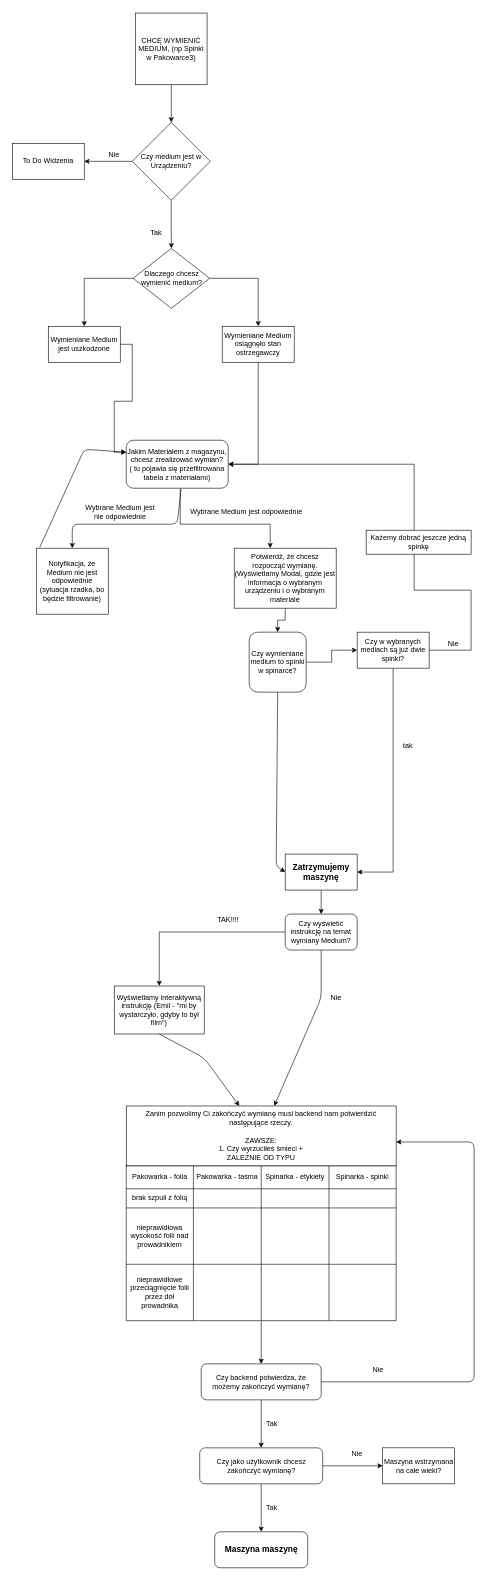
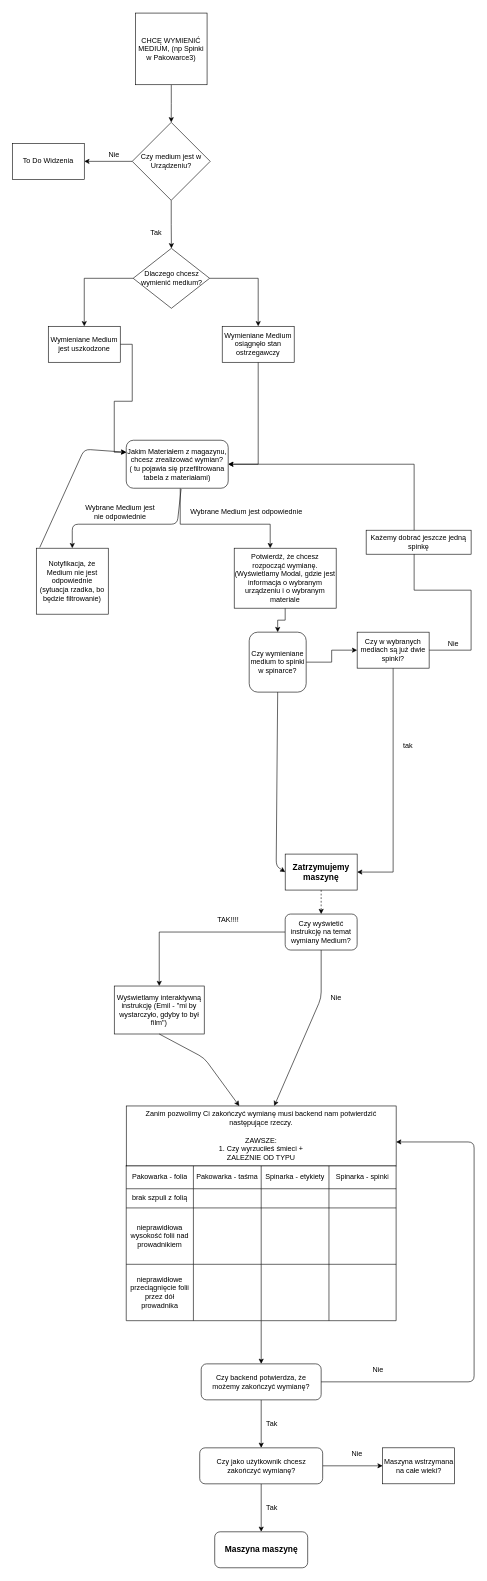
edge "Zatrzymujemy maszynę" -> "Czy wyświetić instrukcję na temat wymiany Medium?": style solid -> dashed
